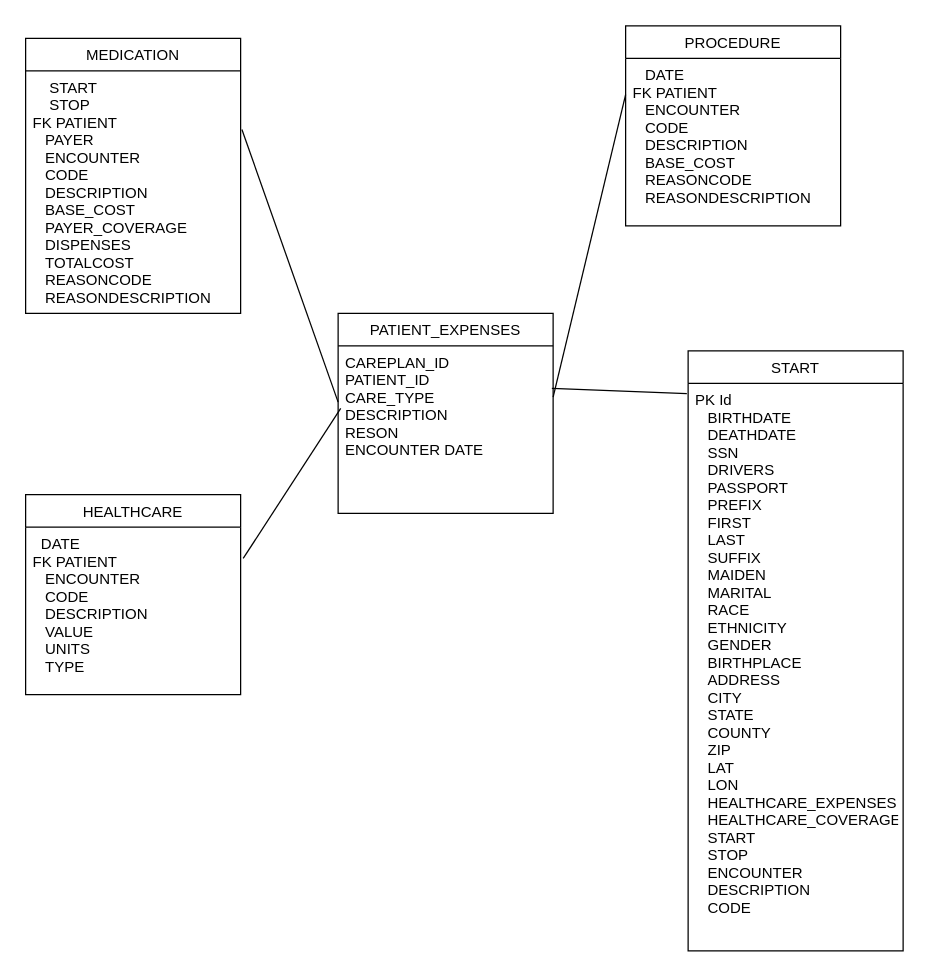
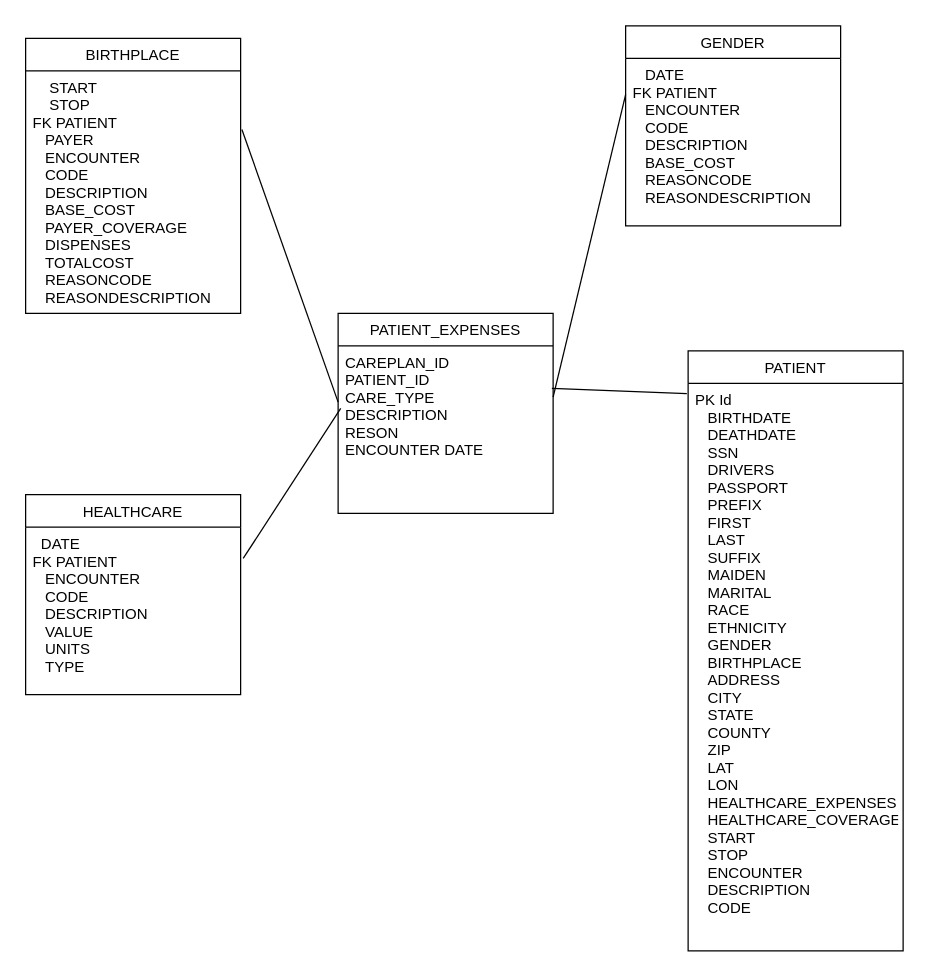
node "PROCEDURE": label "PROCEDURE" -> "GENDER"
node "MEDICATION": label "MEDICATION" -> "BIRTHPLACE"
node "START": label "START" -> "PATIENT"
